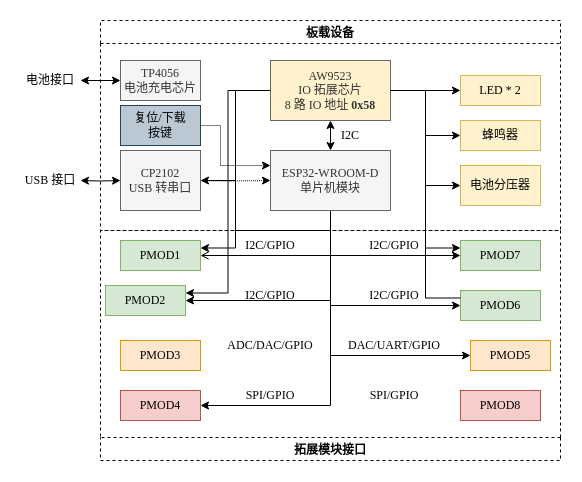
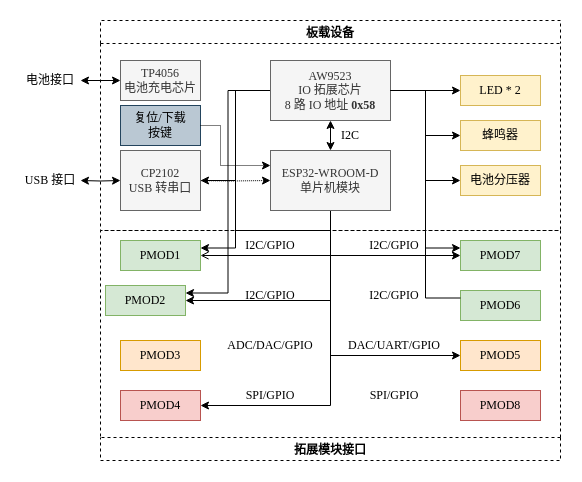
node "AW9523 IO 拓展芯片 8 路 IO 地址 0x58": fillcolor #fff2cc -> #f5f5f5
node "电池分压器": size 80x40 -> 80x30
edge "ESP32-WROOM-D 单片机模块" -> "PMOD6": removed
node "PMOD5": moved (511, 356) -> (501, 356)
